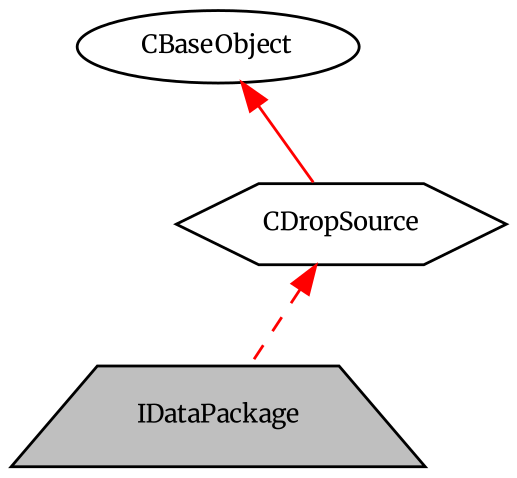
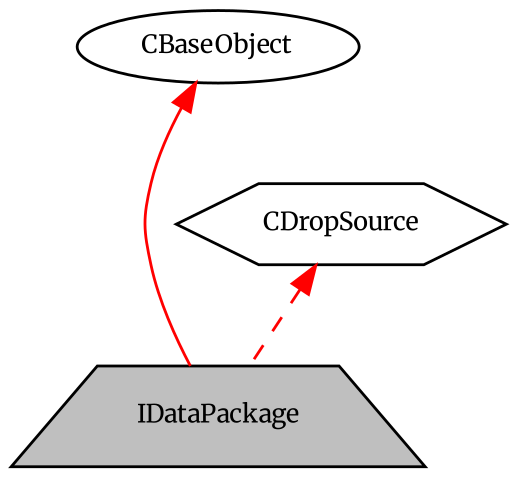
edge "CDropSource" -> "CBaseObject": now "IDataPackage" -> "CBaseObject"
